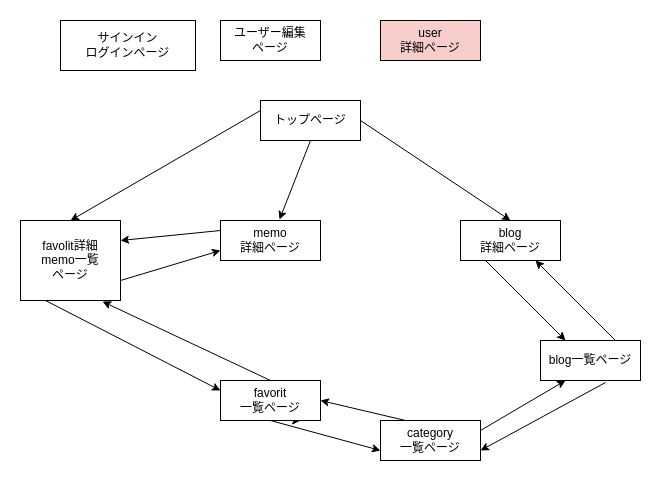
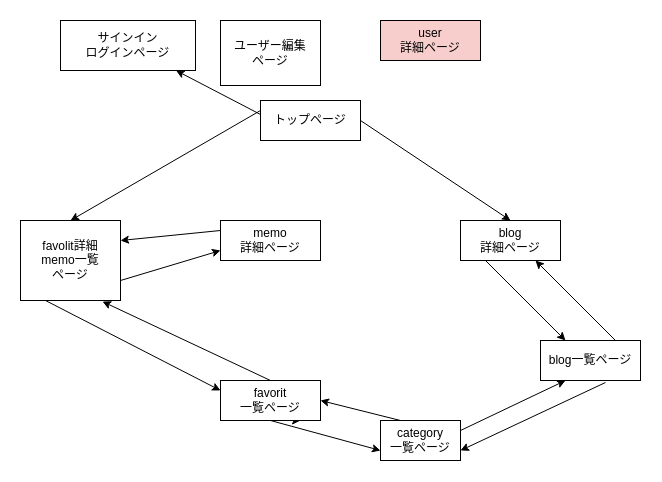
node "ユーザー編集 ページ": size 100x40 -> 100x65
edge "トップページ" -> "memo 詳細ページ": now "トップページ" -> "サインイン ログインページ"
node "category 一覧ページ": size 100x40 -> 80x40
